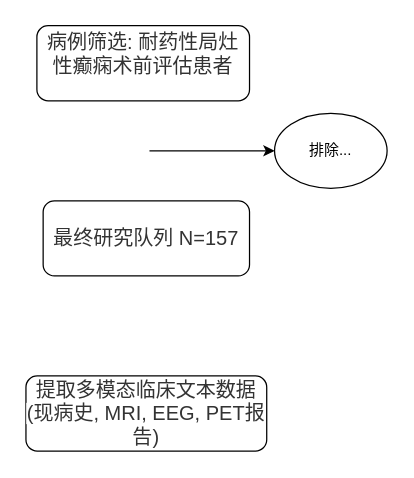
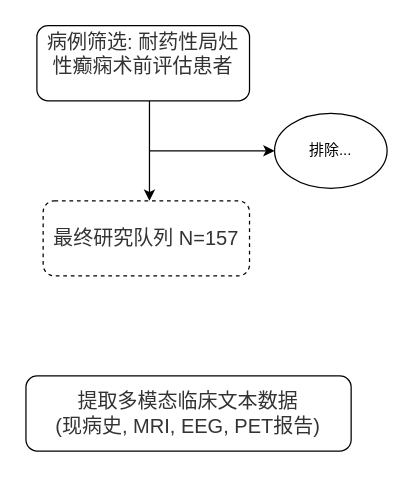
edge "病例筛选: 耐药性局灶性癫痫术前评估患者" -> "最终研究队列 N=157": added
node "最终研究队列 N=157": style solid -> dashed
node "提取多模态临床文本数据(现病史, MRI, EEG, PET报告)": size 241x75 -> 325x75
